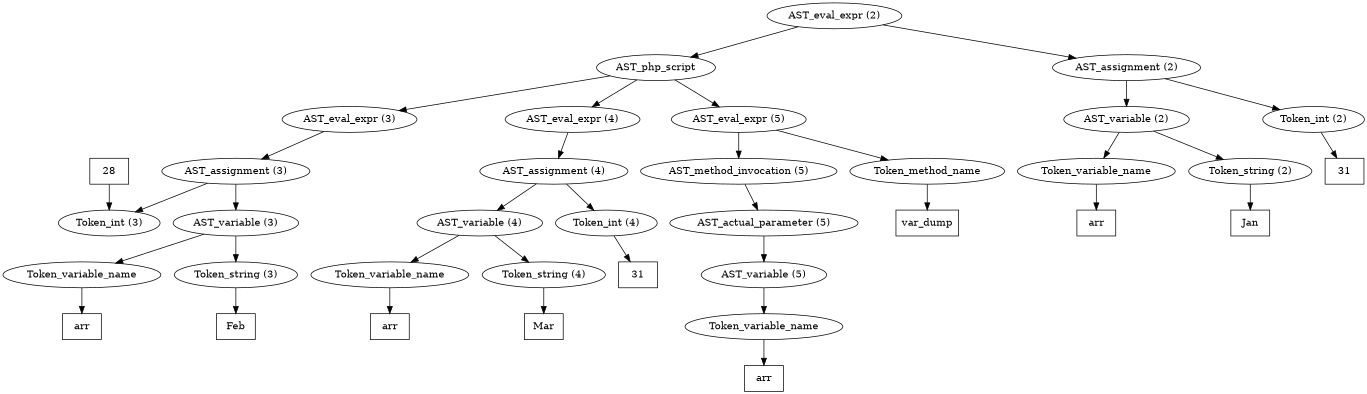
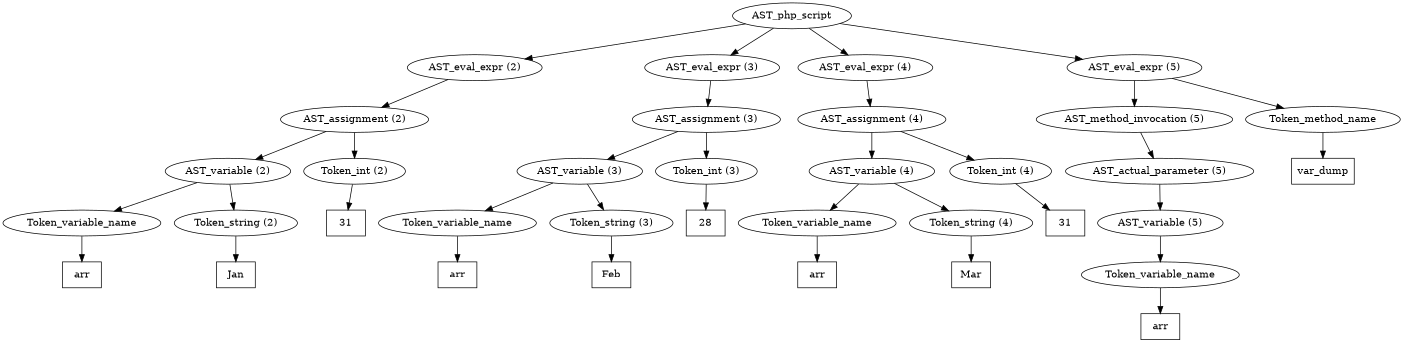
edge "AST_eval_expr (2)" -> "AST_php_script": reversed
edge "28" -> "Token_int (3)": reversed
